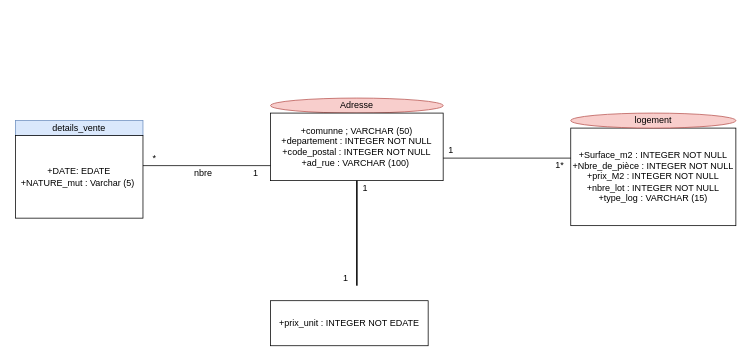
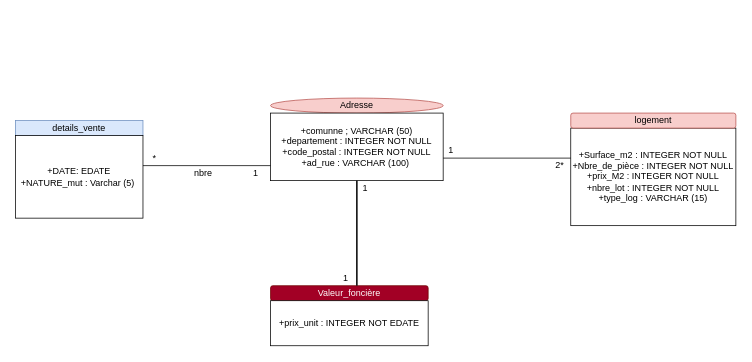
node "logement": shape ellipse -> rounded rectangle
node "1*": label "1*" -> "2*"
node "Valeur_foncière": added
